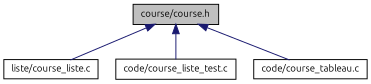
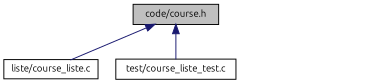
node "course/course.h": label "course/course.h" -> "code/course.h"
node "code/course_liste_test.c": label "code/course_liste_test.c" -> "test/course_liste_test.c"
node "code/course_tableau.c": removed
